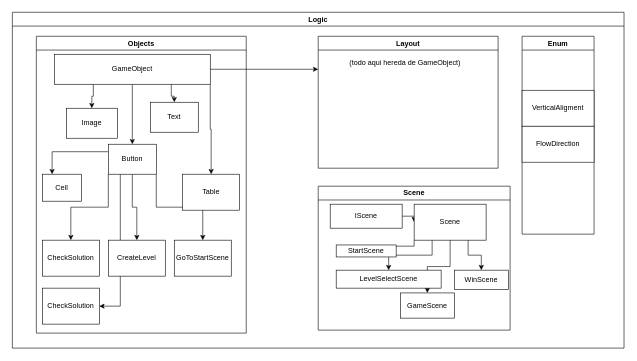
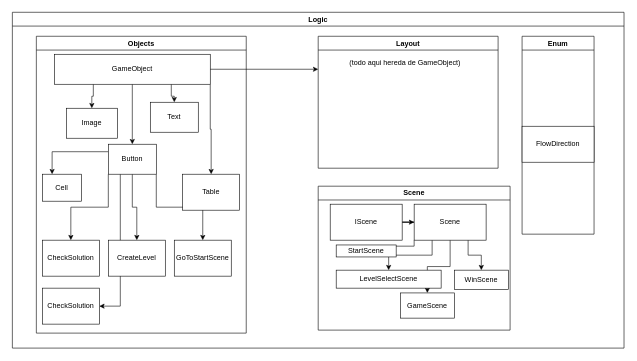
node "VerticalAligment": removed
node "IScene": size 72x24 -> 72x36
